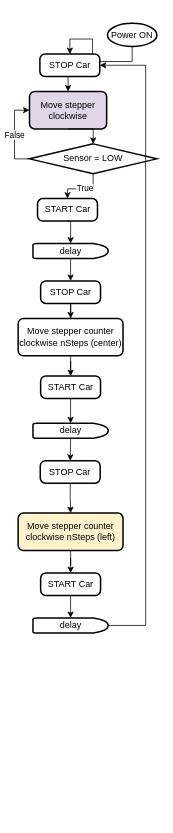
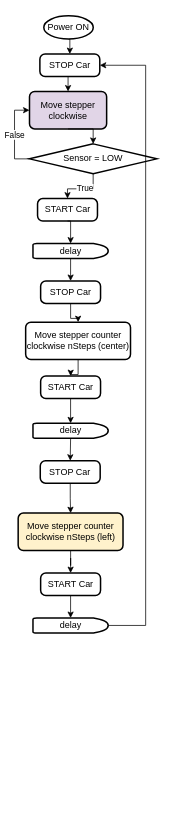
node "Power ON": moved (132, 35) -> (69, 27)
node "Move stepper counter clockwise nSteps (center)": moved (71, 337) -> (78, 341)
